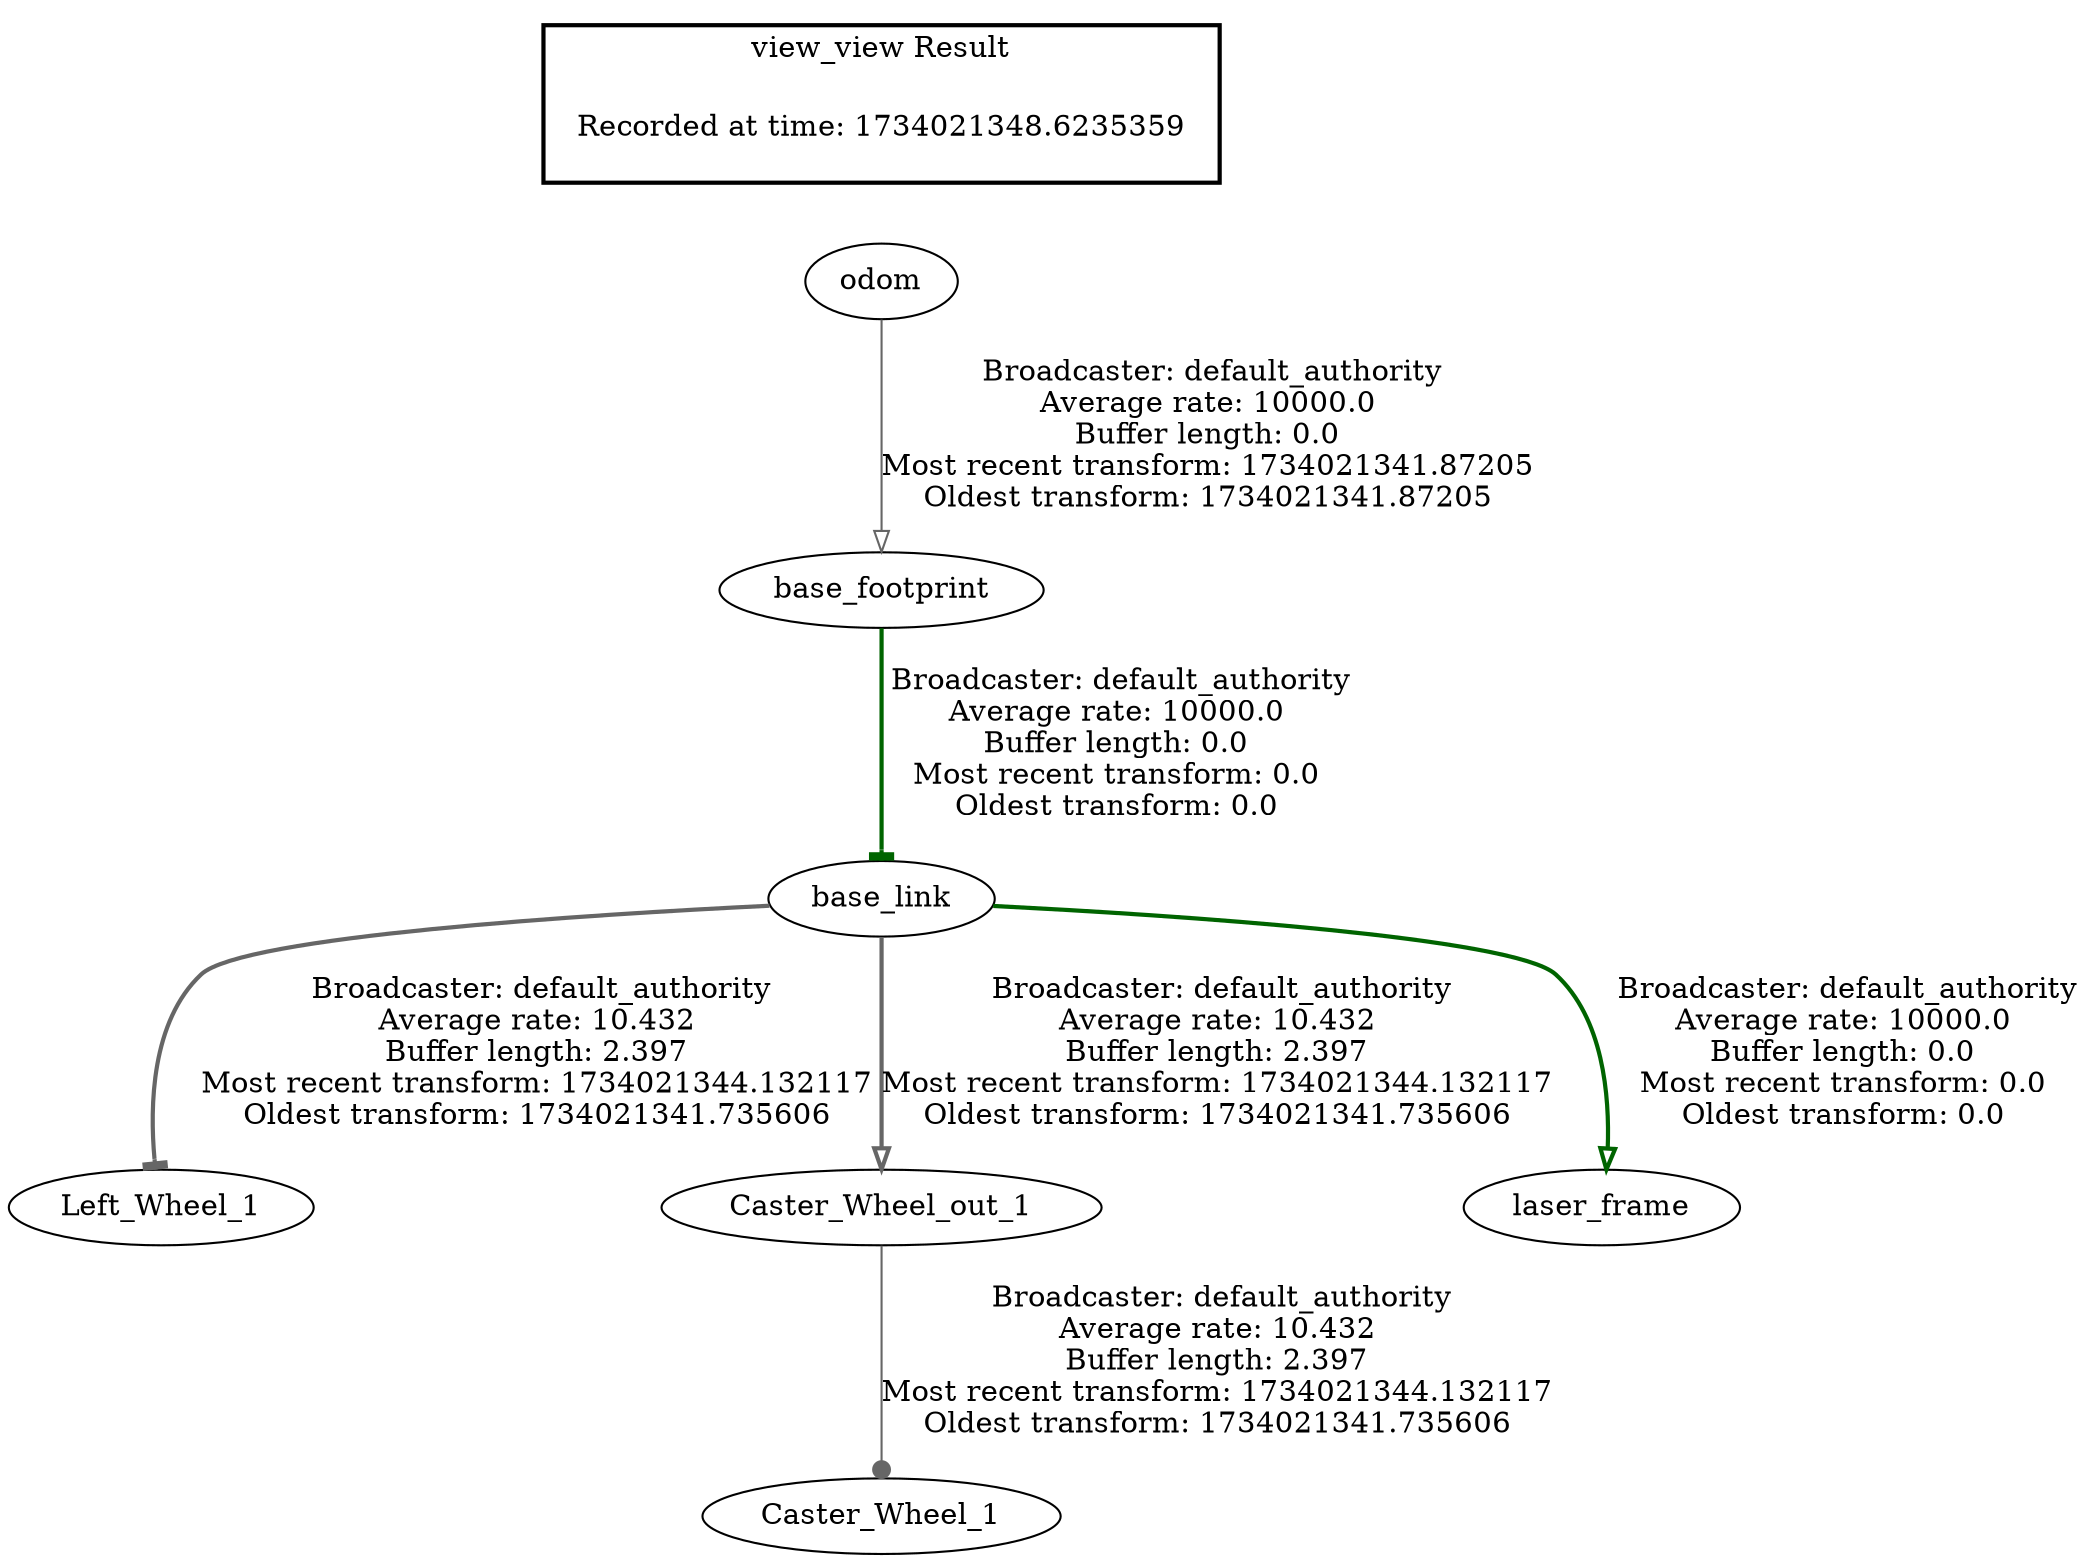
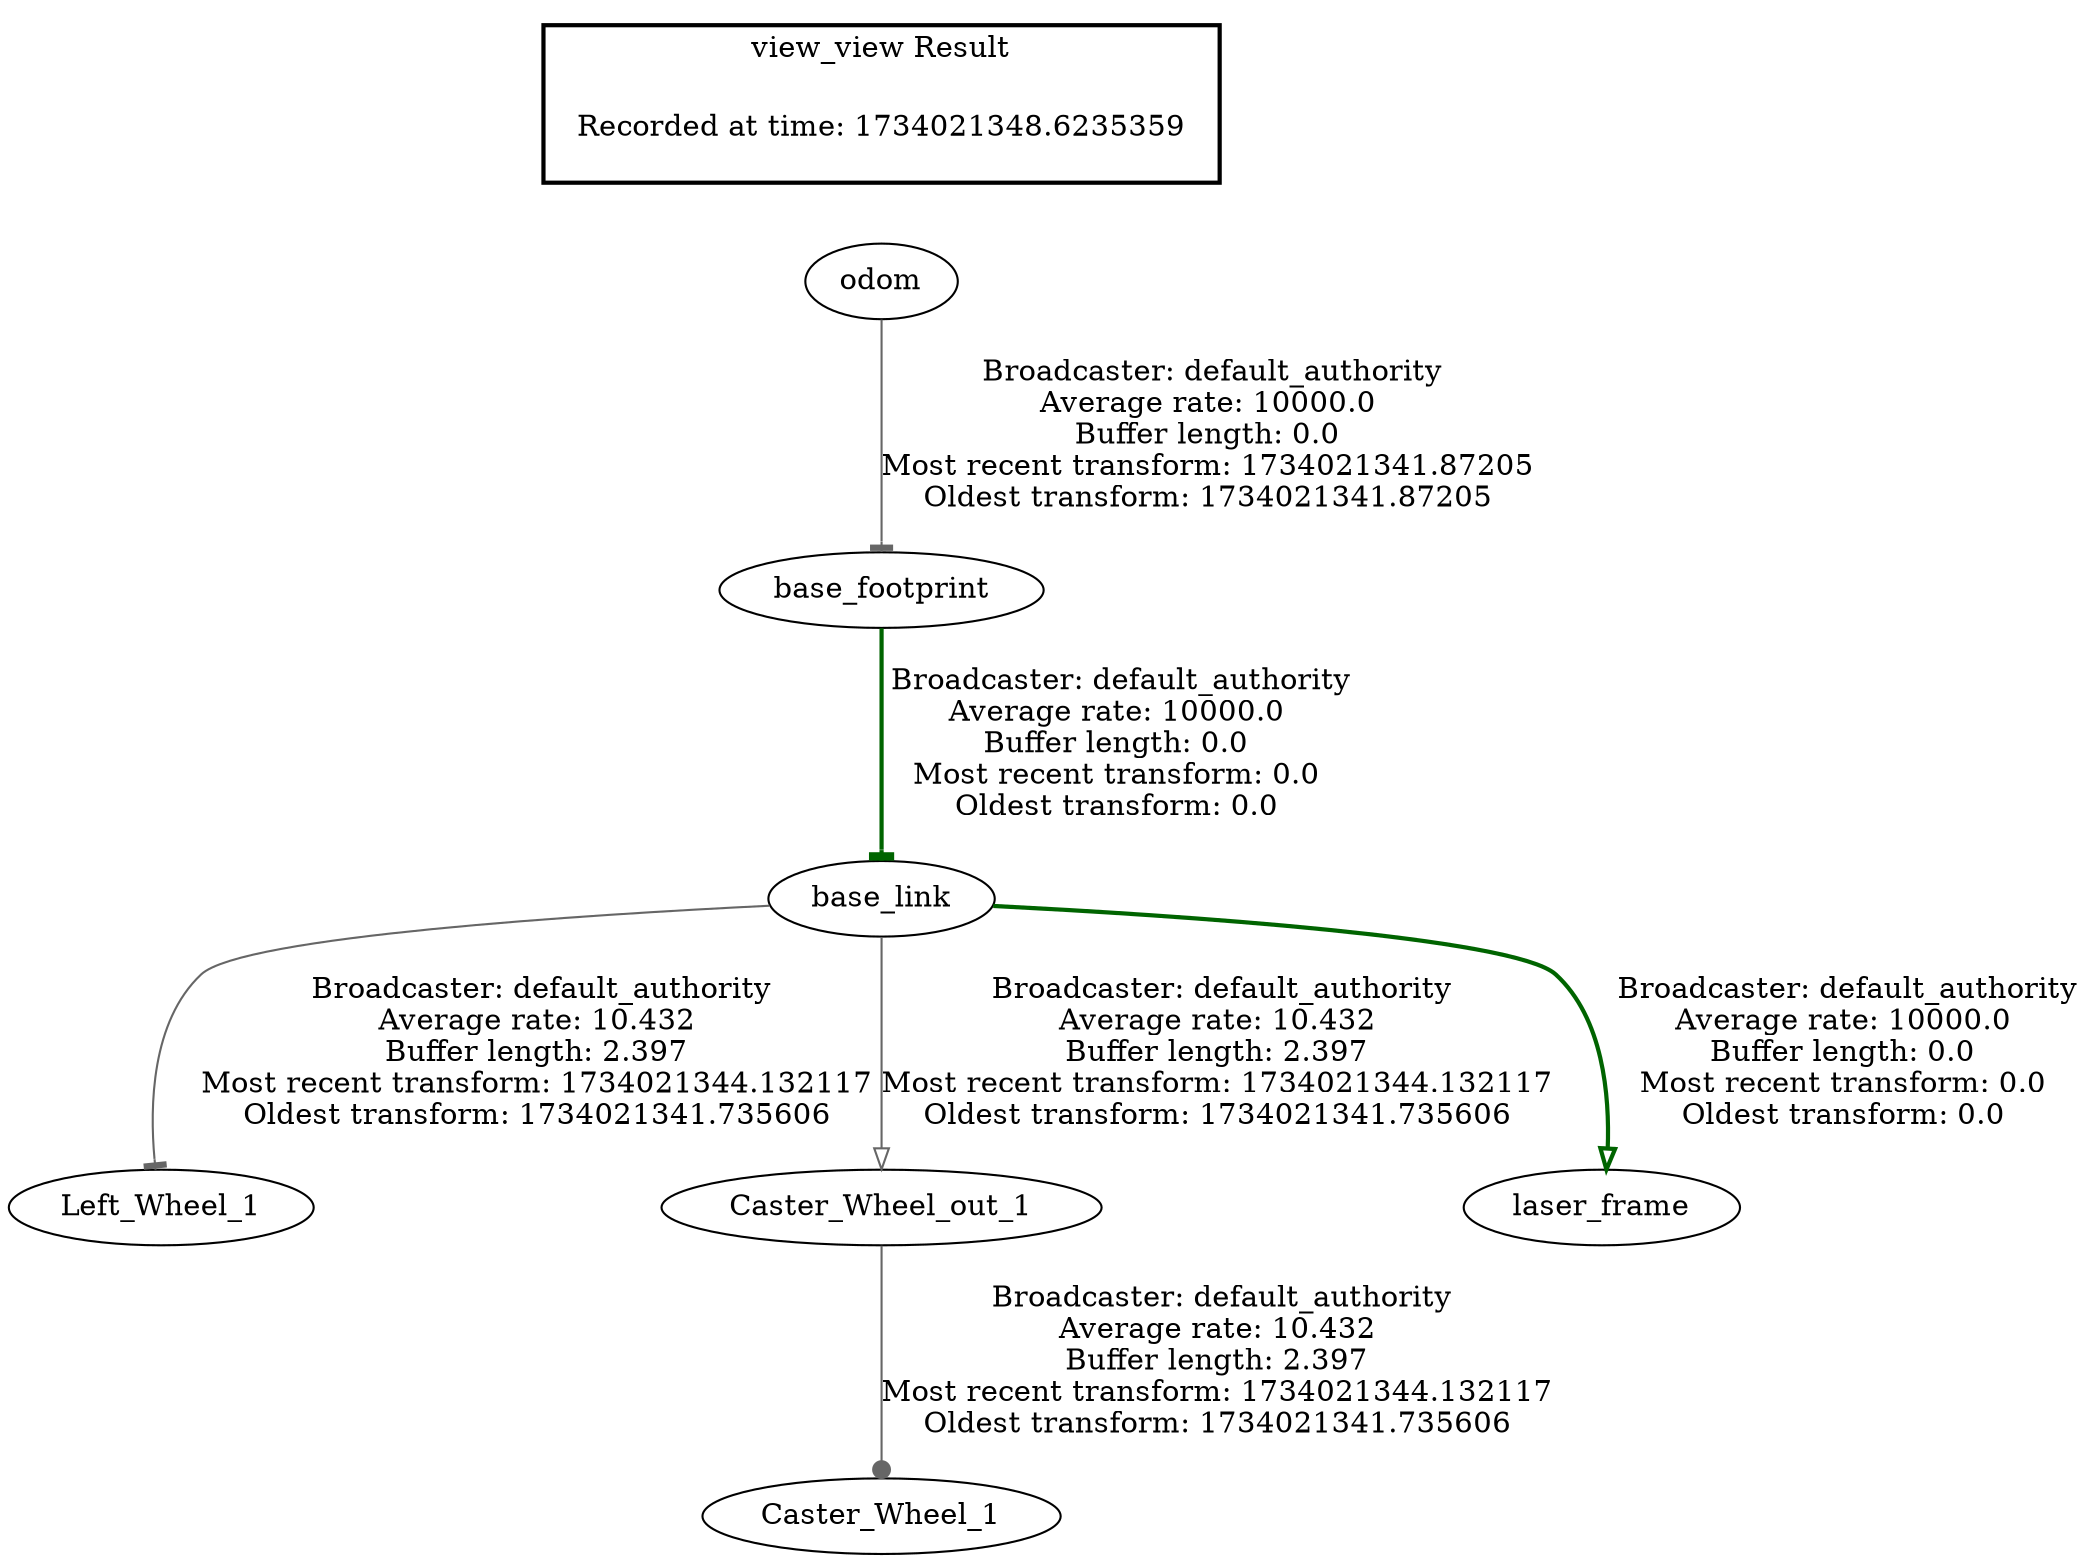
edge "odom" -> "base_footprint": arrowhead onormal -> tee
edge "base_link" -> "Left_Wheel_1": style bold -> solid
edge "base_link" -> "Caster_Wheel_out_1": style bold -> solid
